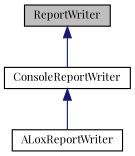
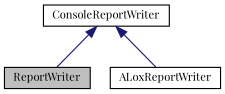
edge "ConsoleReportWriter" -> "ReportWriter": reversed
